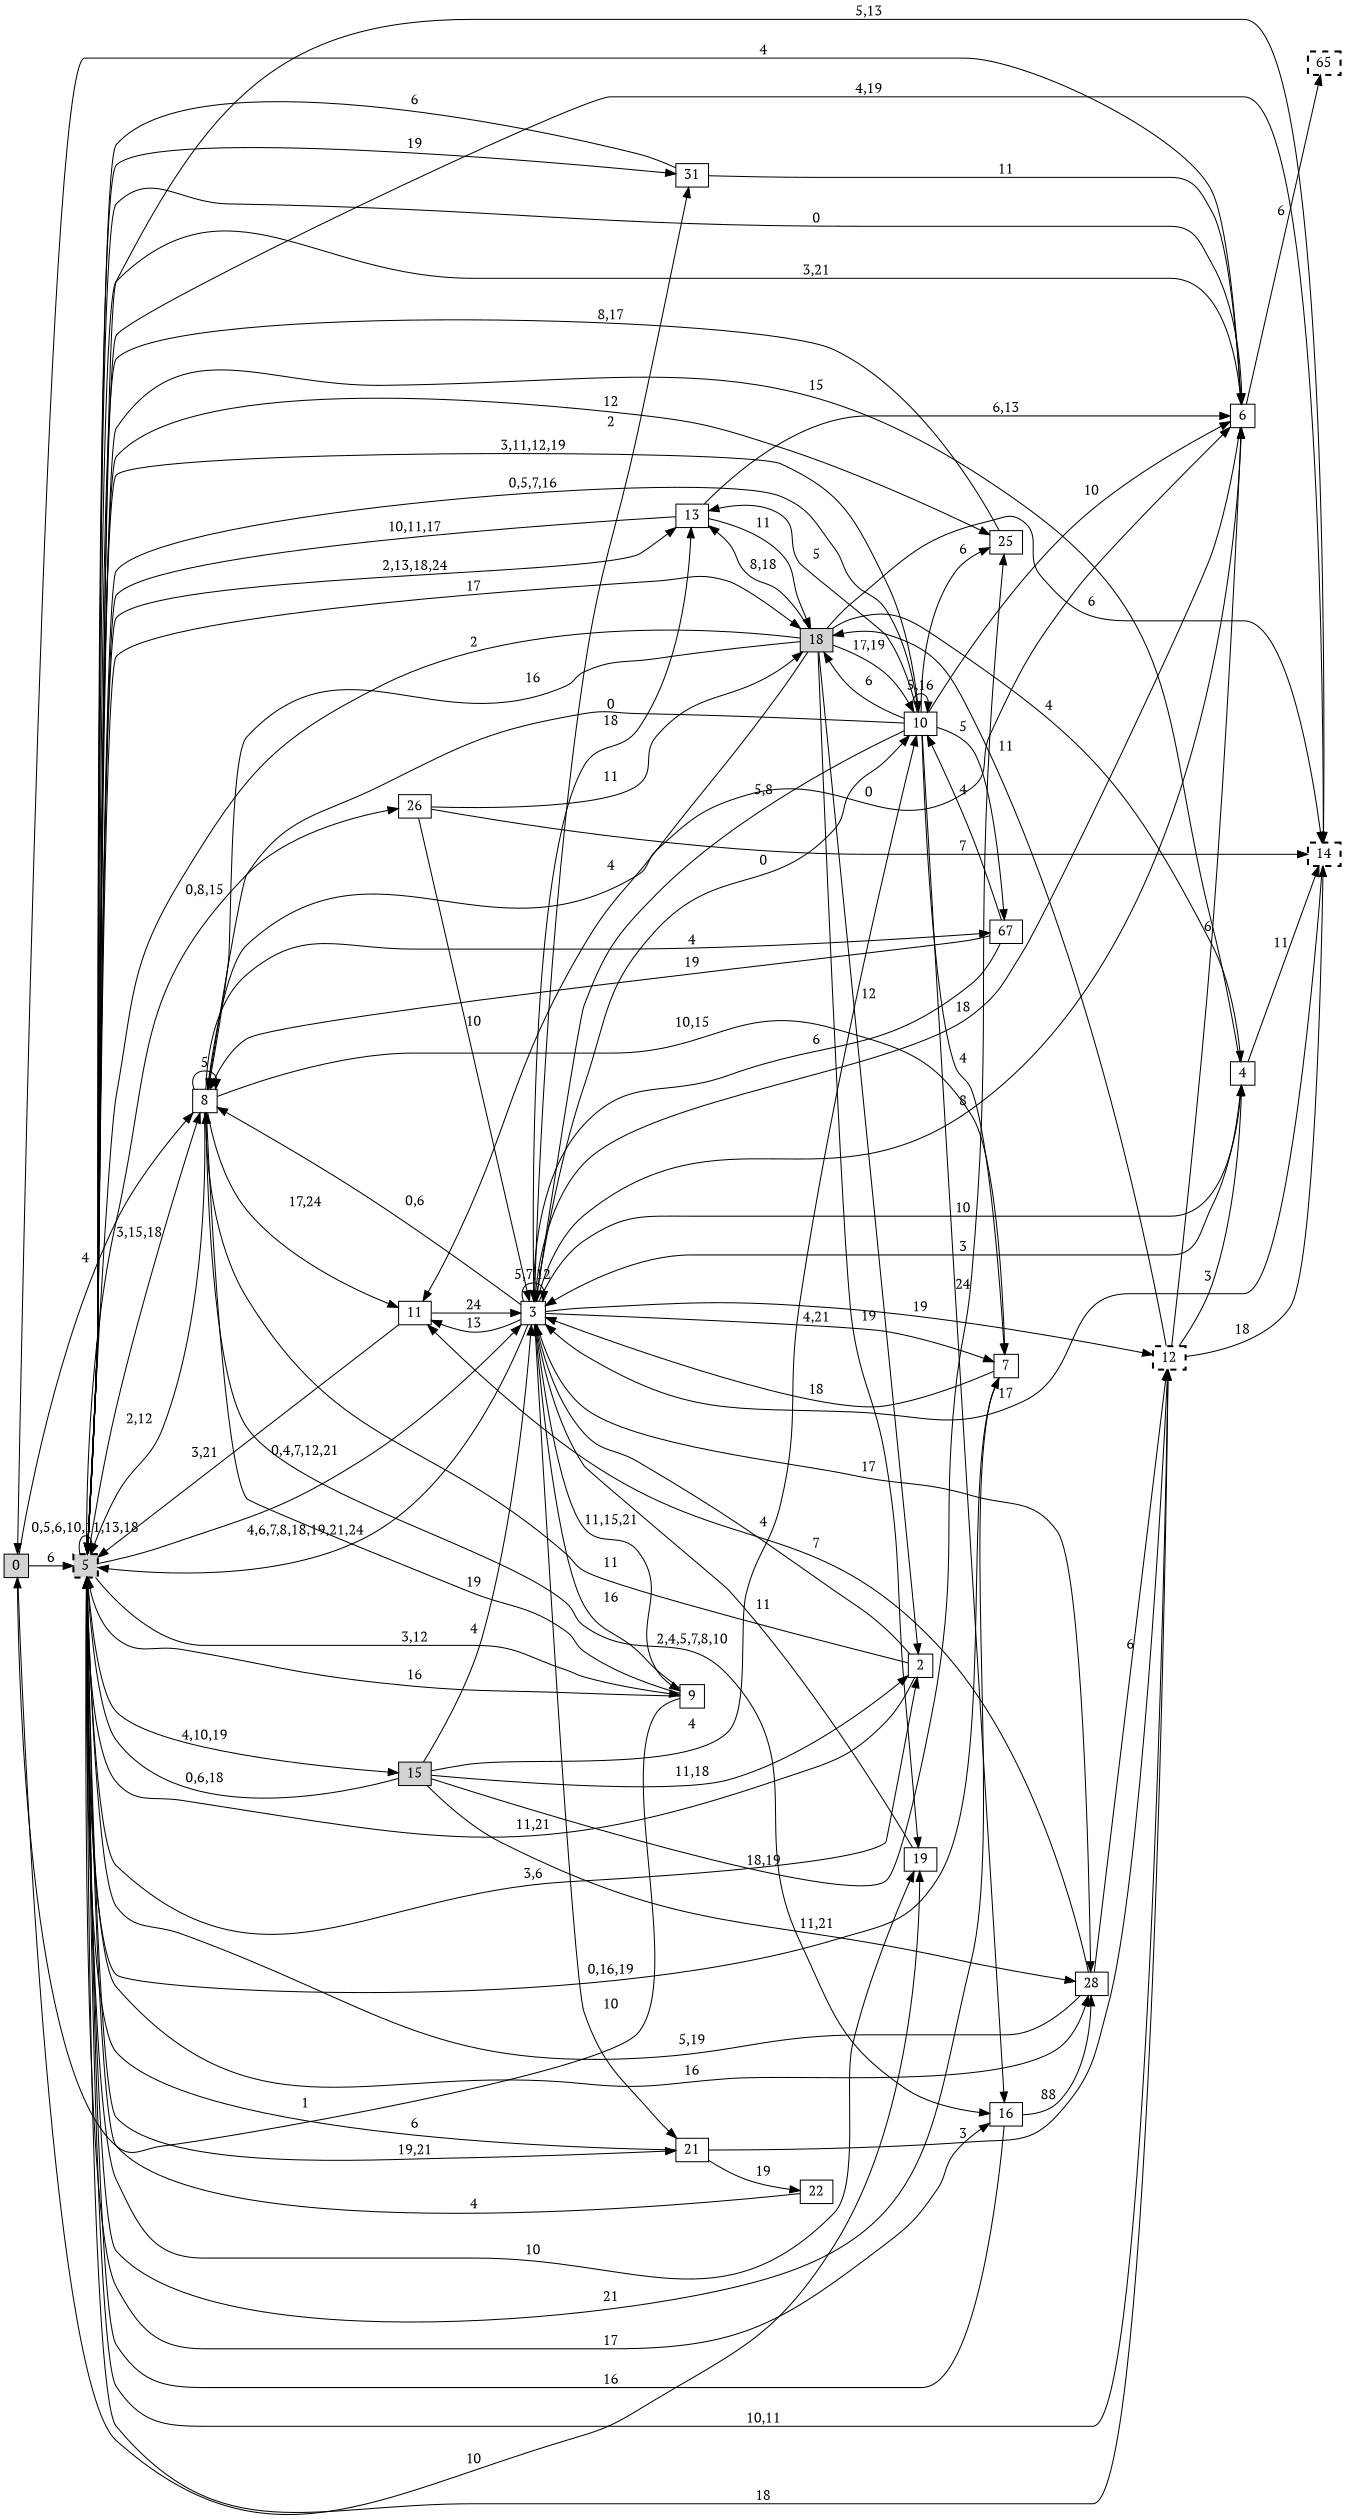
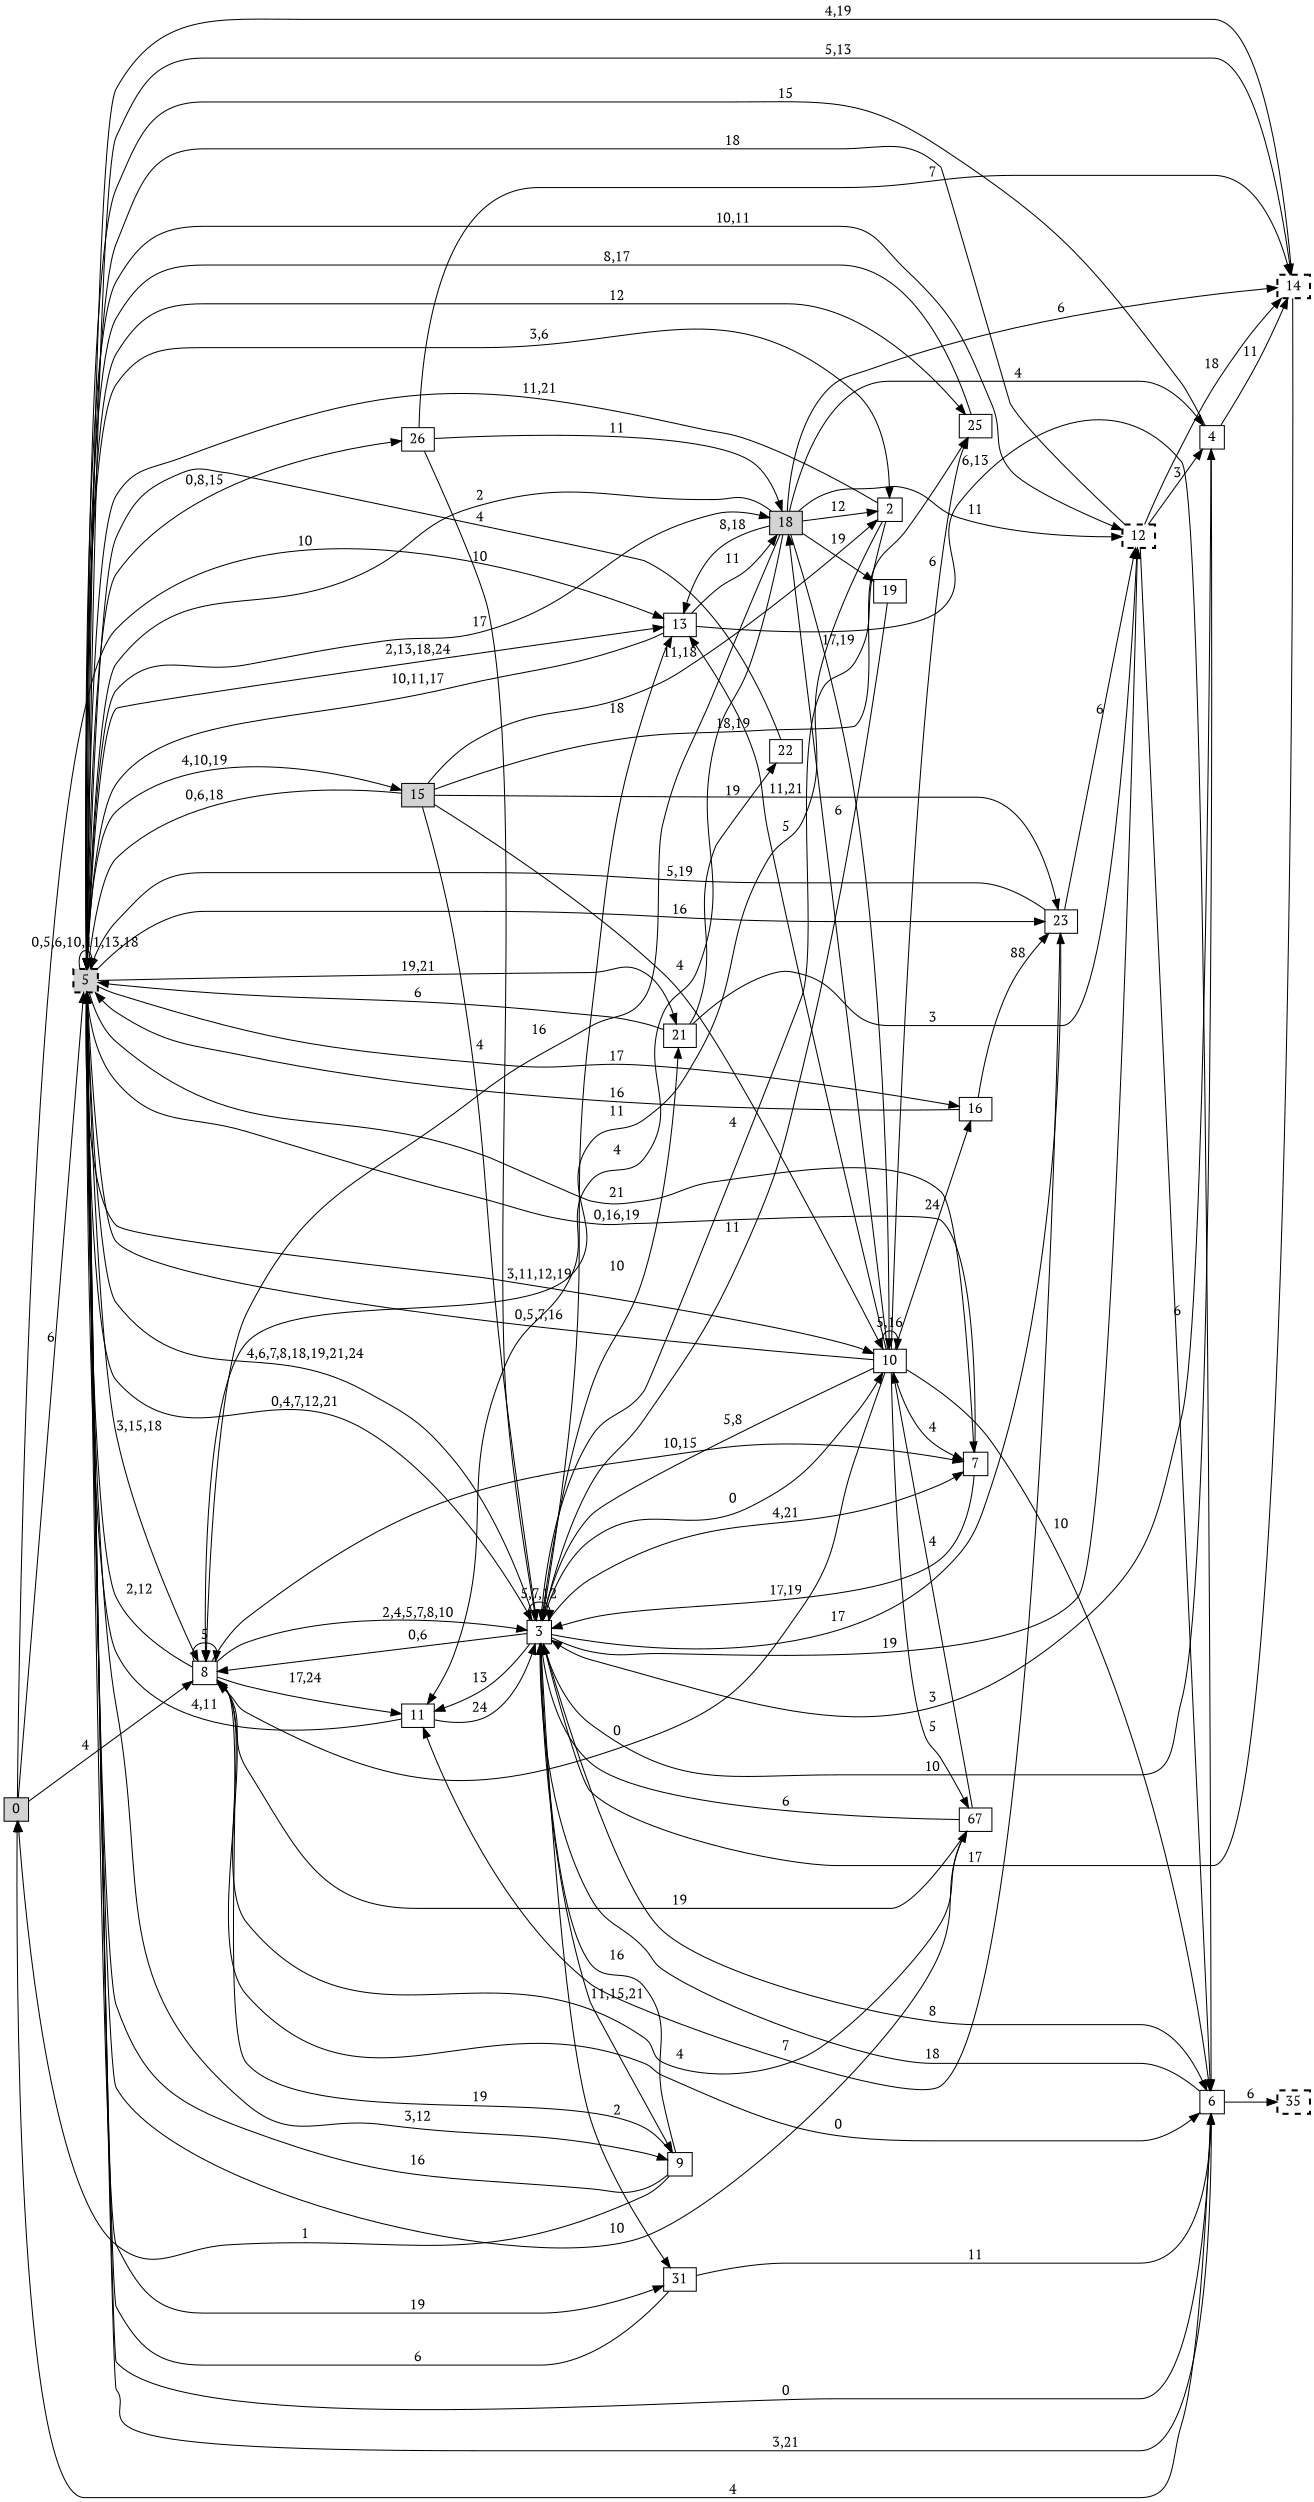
node "65": label "65" -> "35"
edge "12" -> "18": reversed
edge "7" -> "3": label "18" -> "17,19"
edge "11" -> "5": label "3,21" -> "4,11"
edge "8" -> "16": now "8" -> "3"
node "28": label "28" -> "23"
edge "5" -> "19": now "5" -> "67"
edge "0" -> "19": now "0" -> "13"
